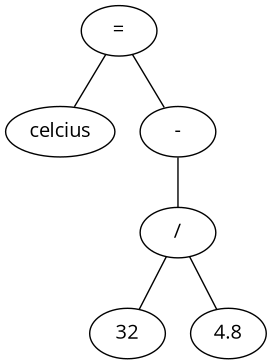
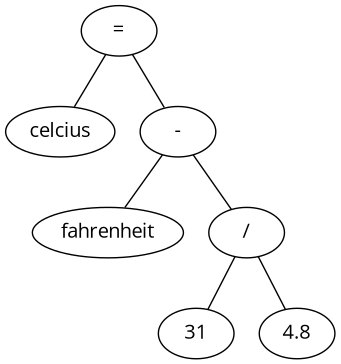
node "fahrenheit": added
node "32": label "32" -> "31"
